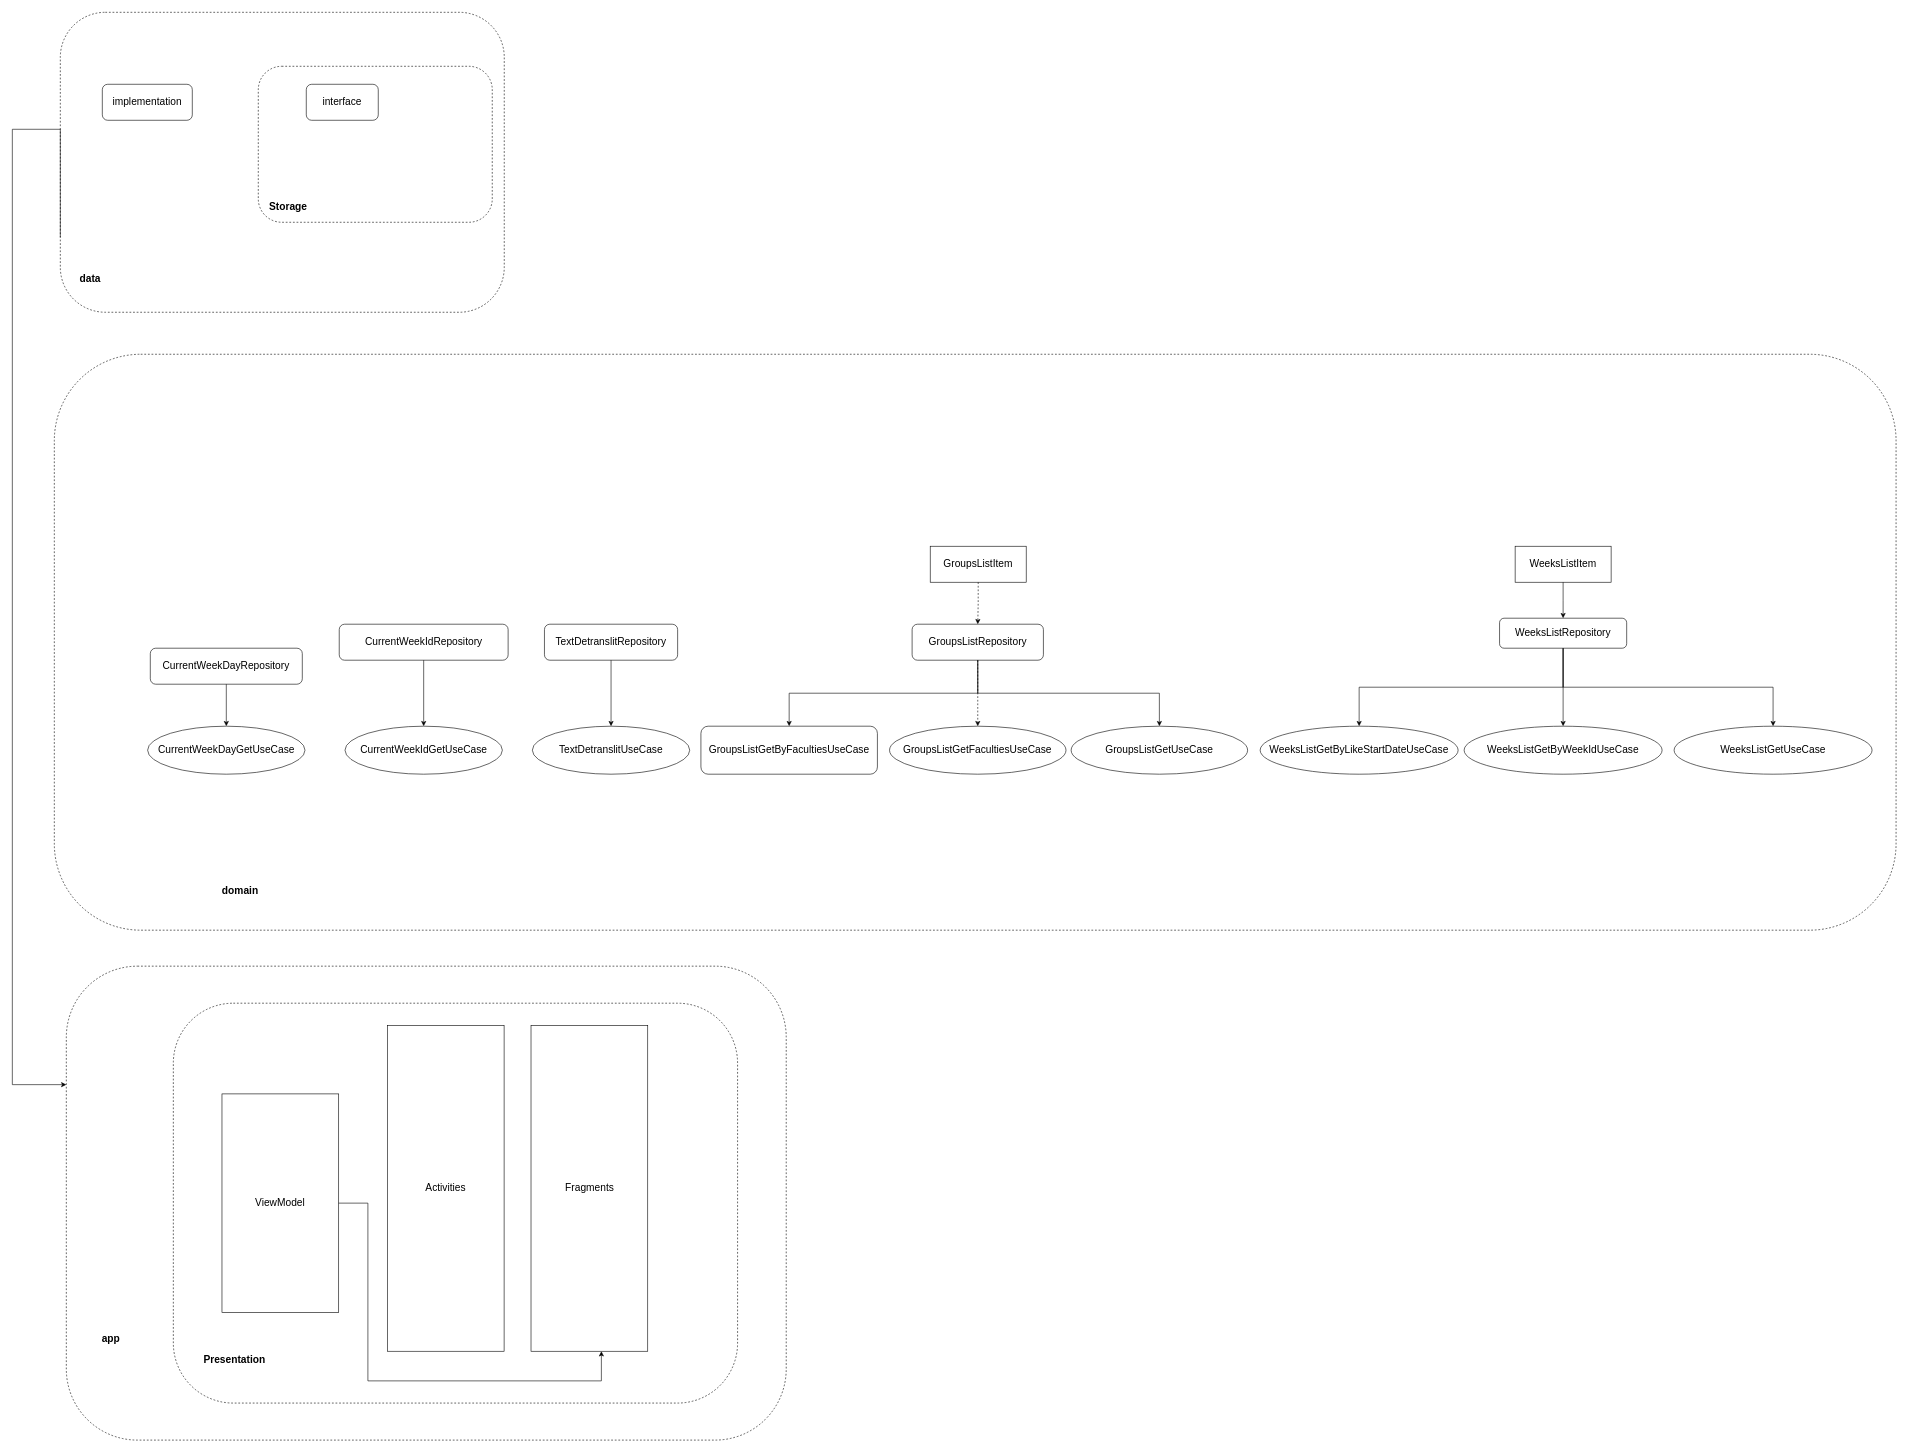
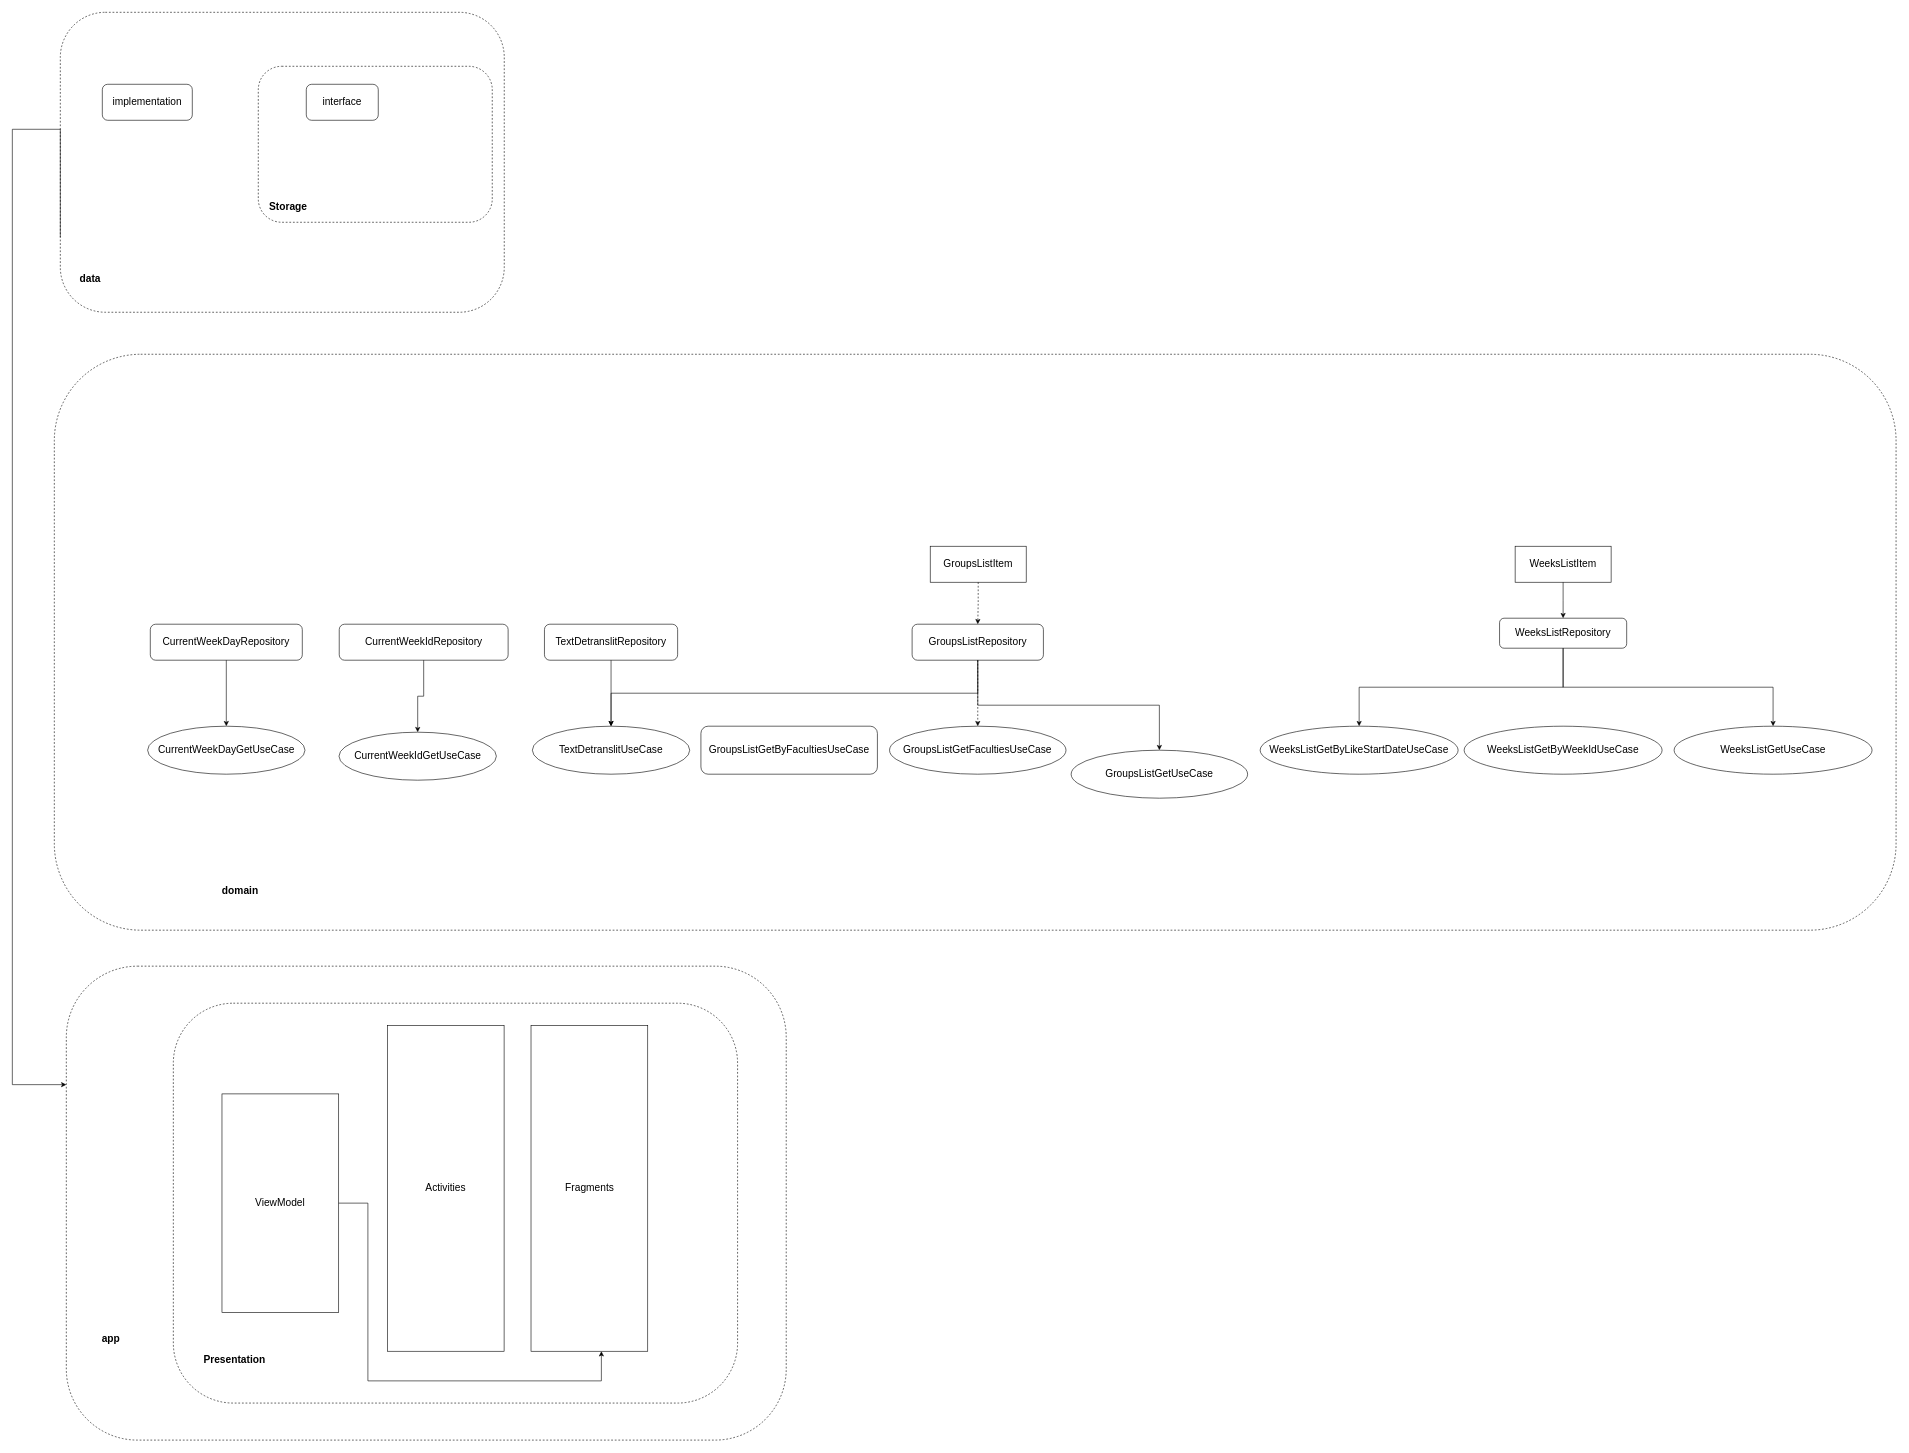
node "CurrentWeekDayRepository": moved (226, 666) -> (226, 642)
edge "GroupsListRepository" -> "GroupsListGetByFacultiesUseCase": now "GroupsListRepository" -> "TextDetranslitUseCase"
edge "WeeksListRepository" -> "WeeksListGetByWeekIdUseCase": removed
node "CurrentWeekIdGetUseCase": moved (424, 750) -> (418, 756)
node "GroupsListGetUseCase": moved (1160, 750) -> (1160, 774)
